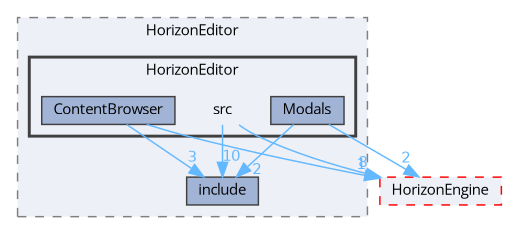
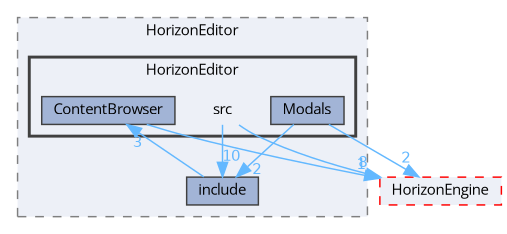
edge "ContentBrowser" -> "include": reversed
